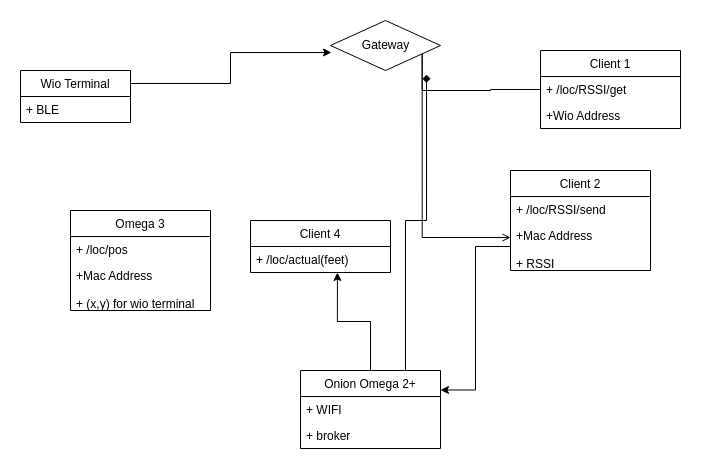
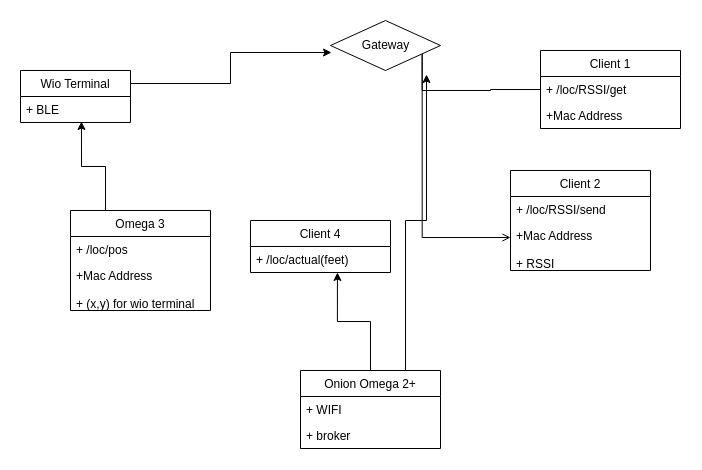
edge "Onion Omega 2+" -> "Gateway": arrowhead diamond -> classic
node "+Wio Address": label "+Wio Address" -> "+Mac Address"
edge "Omega 3" -> "+ BLE": added
edge "+Mac Address + RSSI" -> "Onion Omega 2+": removed
